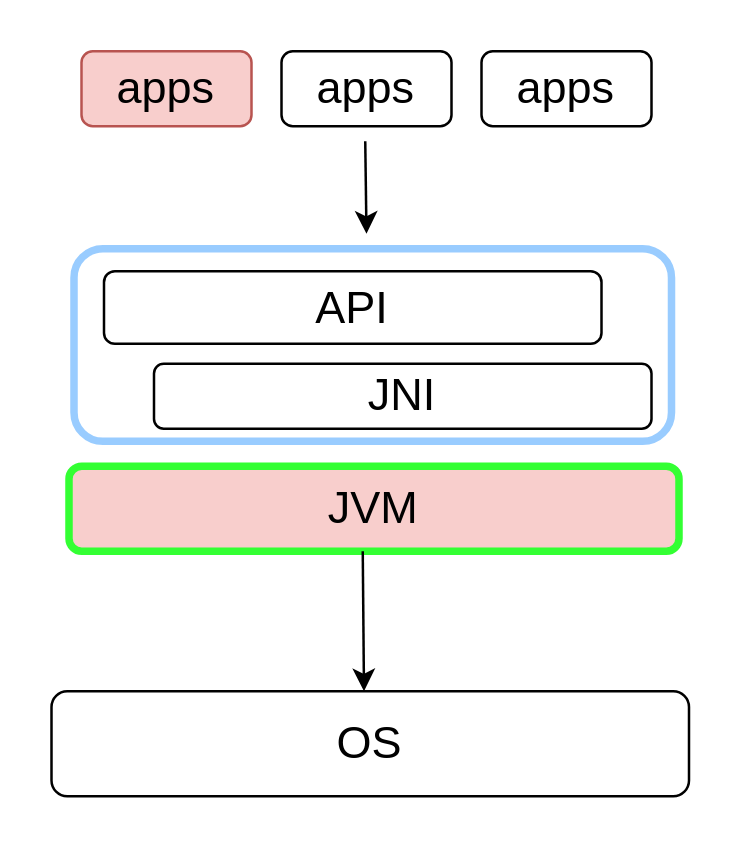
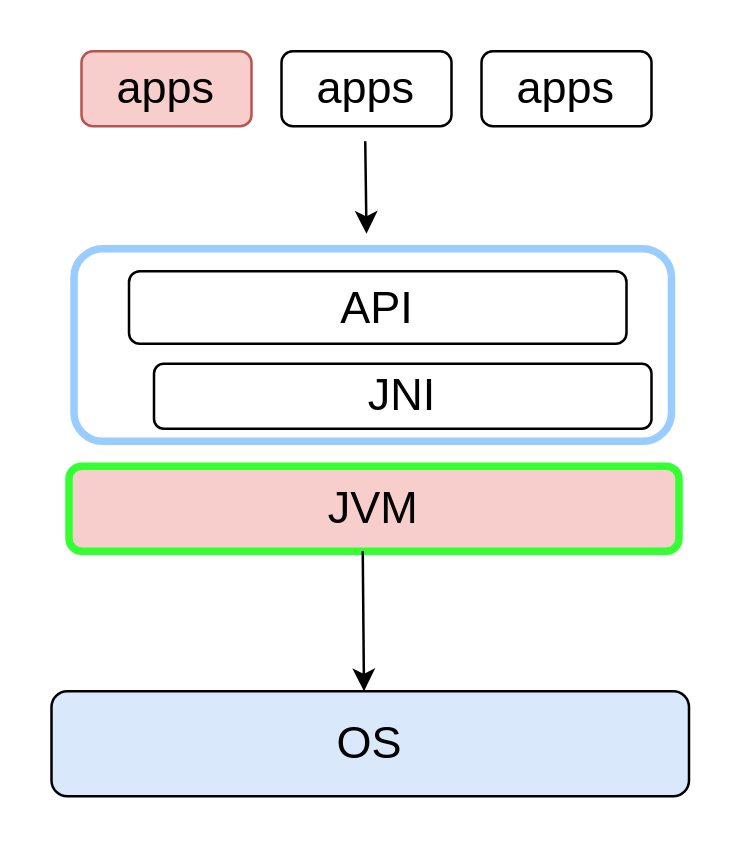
node "API": moved (353, 308) -> (378, 308)
node "OS": fillcolor #ffffff -> #dae8fc
